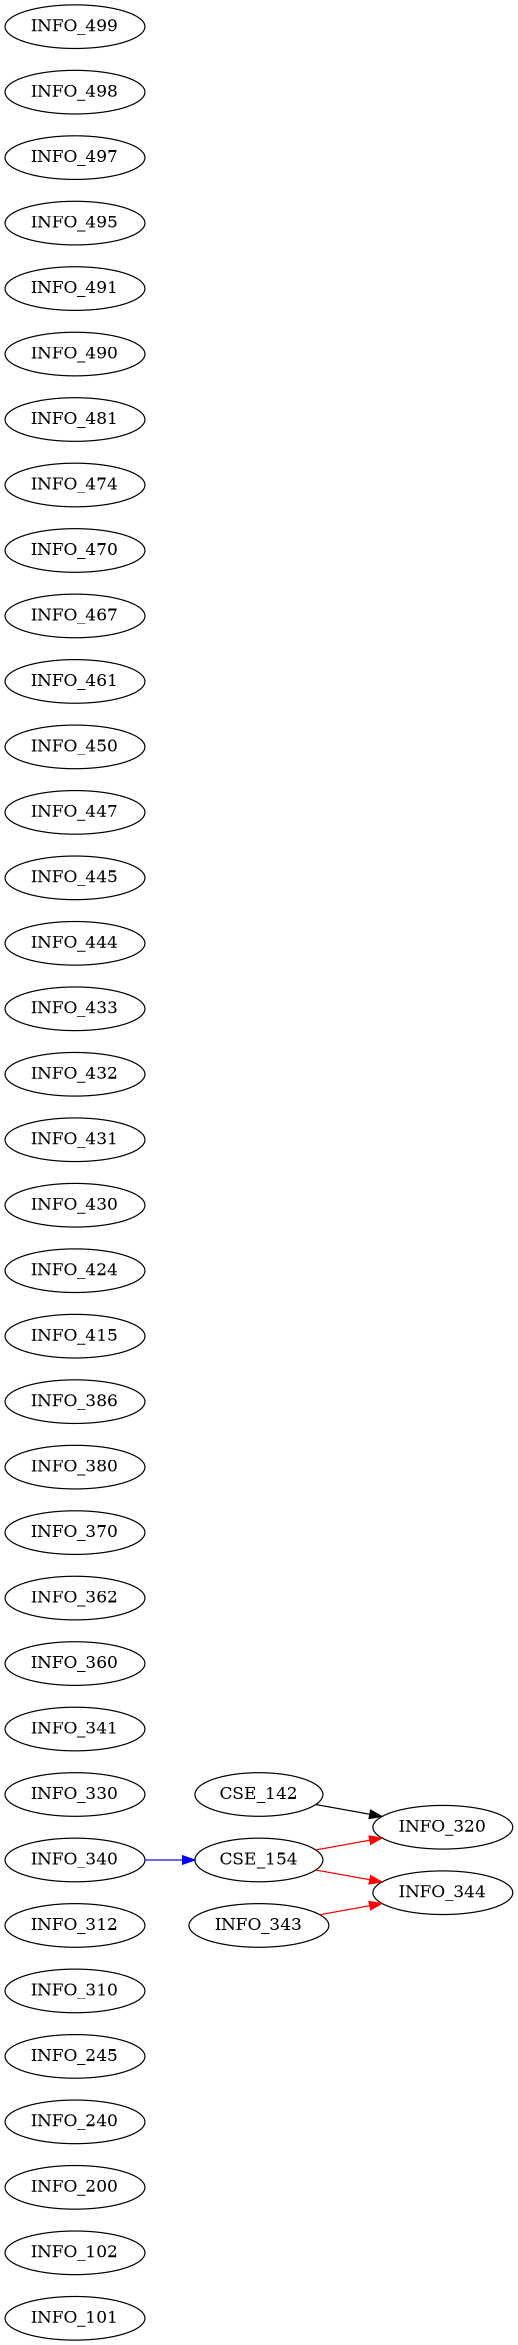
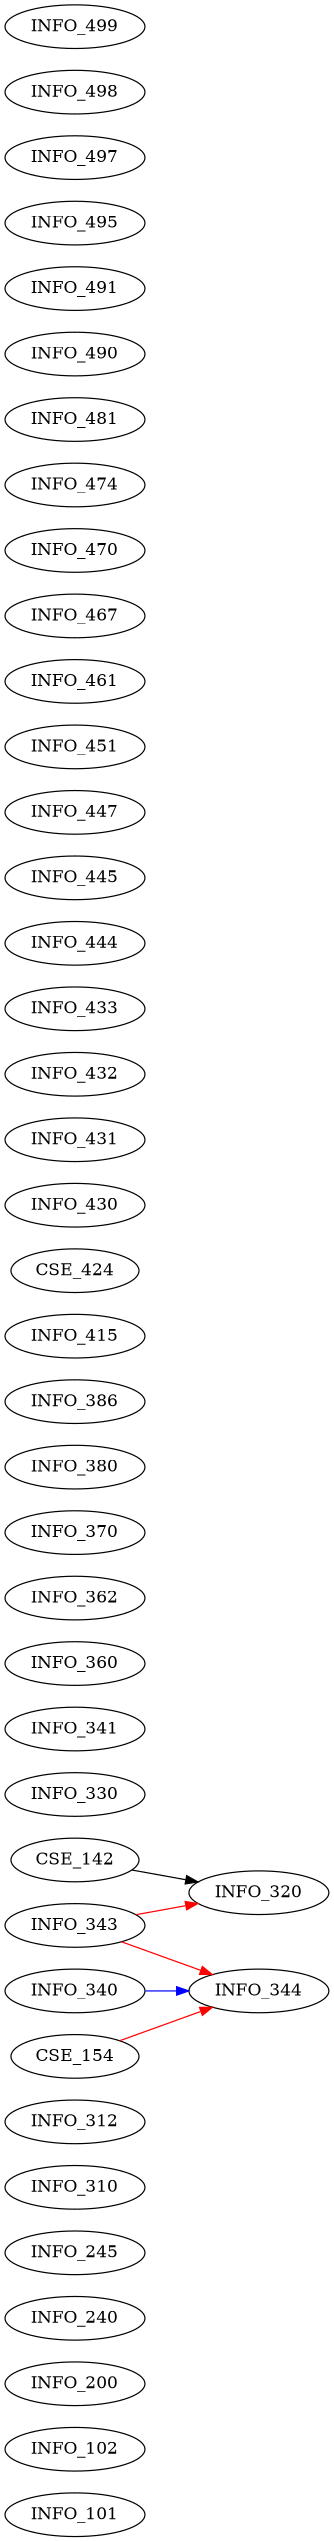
node "INFO_450": label "INFO_450" -> "INFO_451"
node "INFO_424": label "INFO_424" -> "CSE_424"
edge "CSE_154" -> "INFO_320": now "INFO_343" -> "INFO_320"
edge "INFO_340" -> "CSE_154": now "INFO_340" -> "INFO_344"
